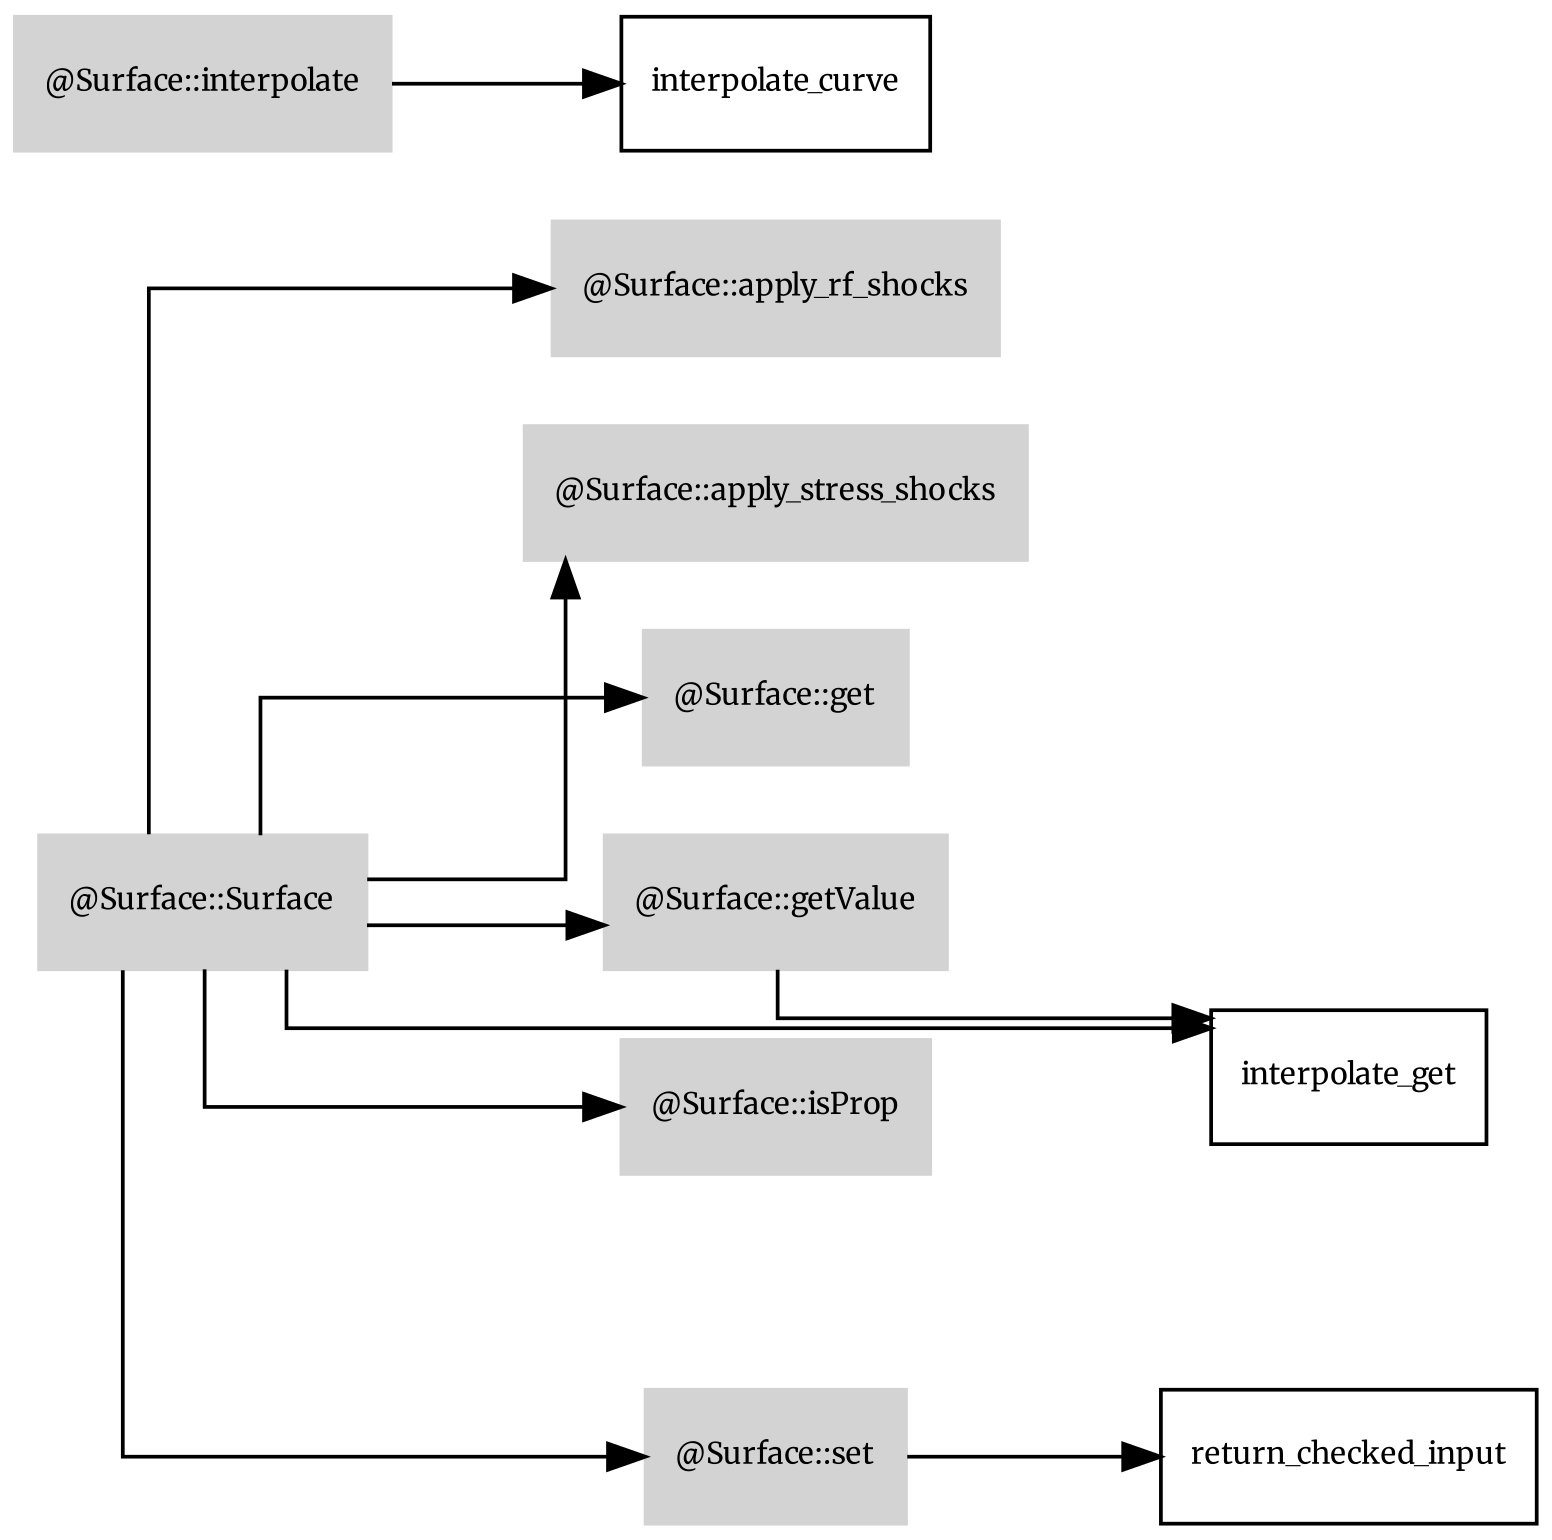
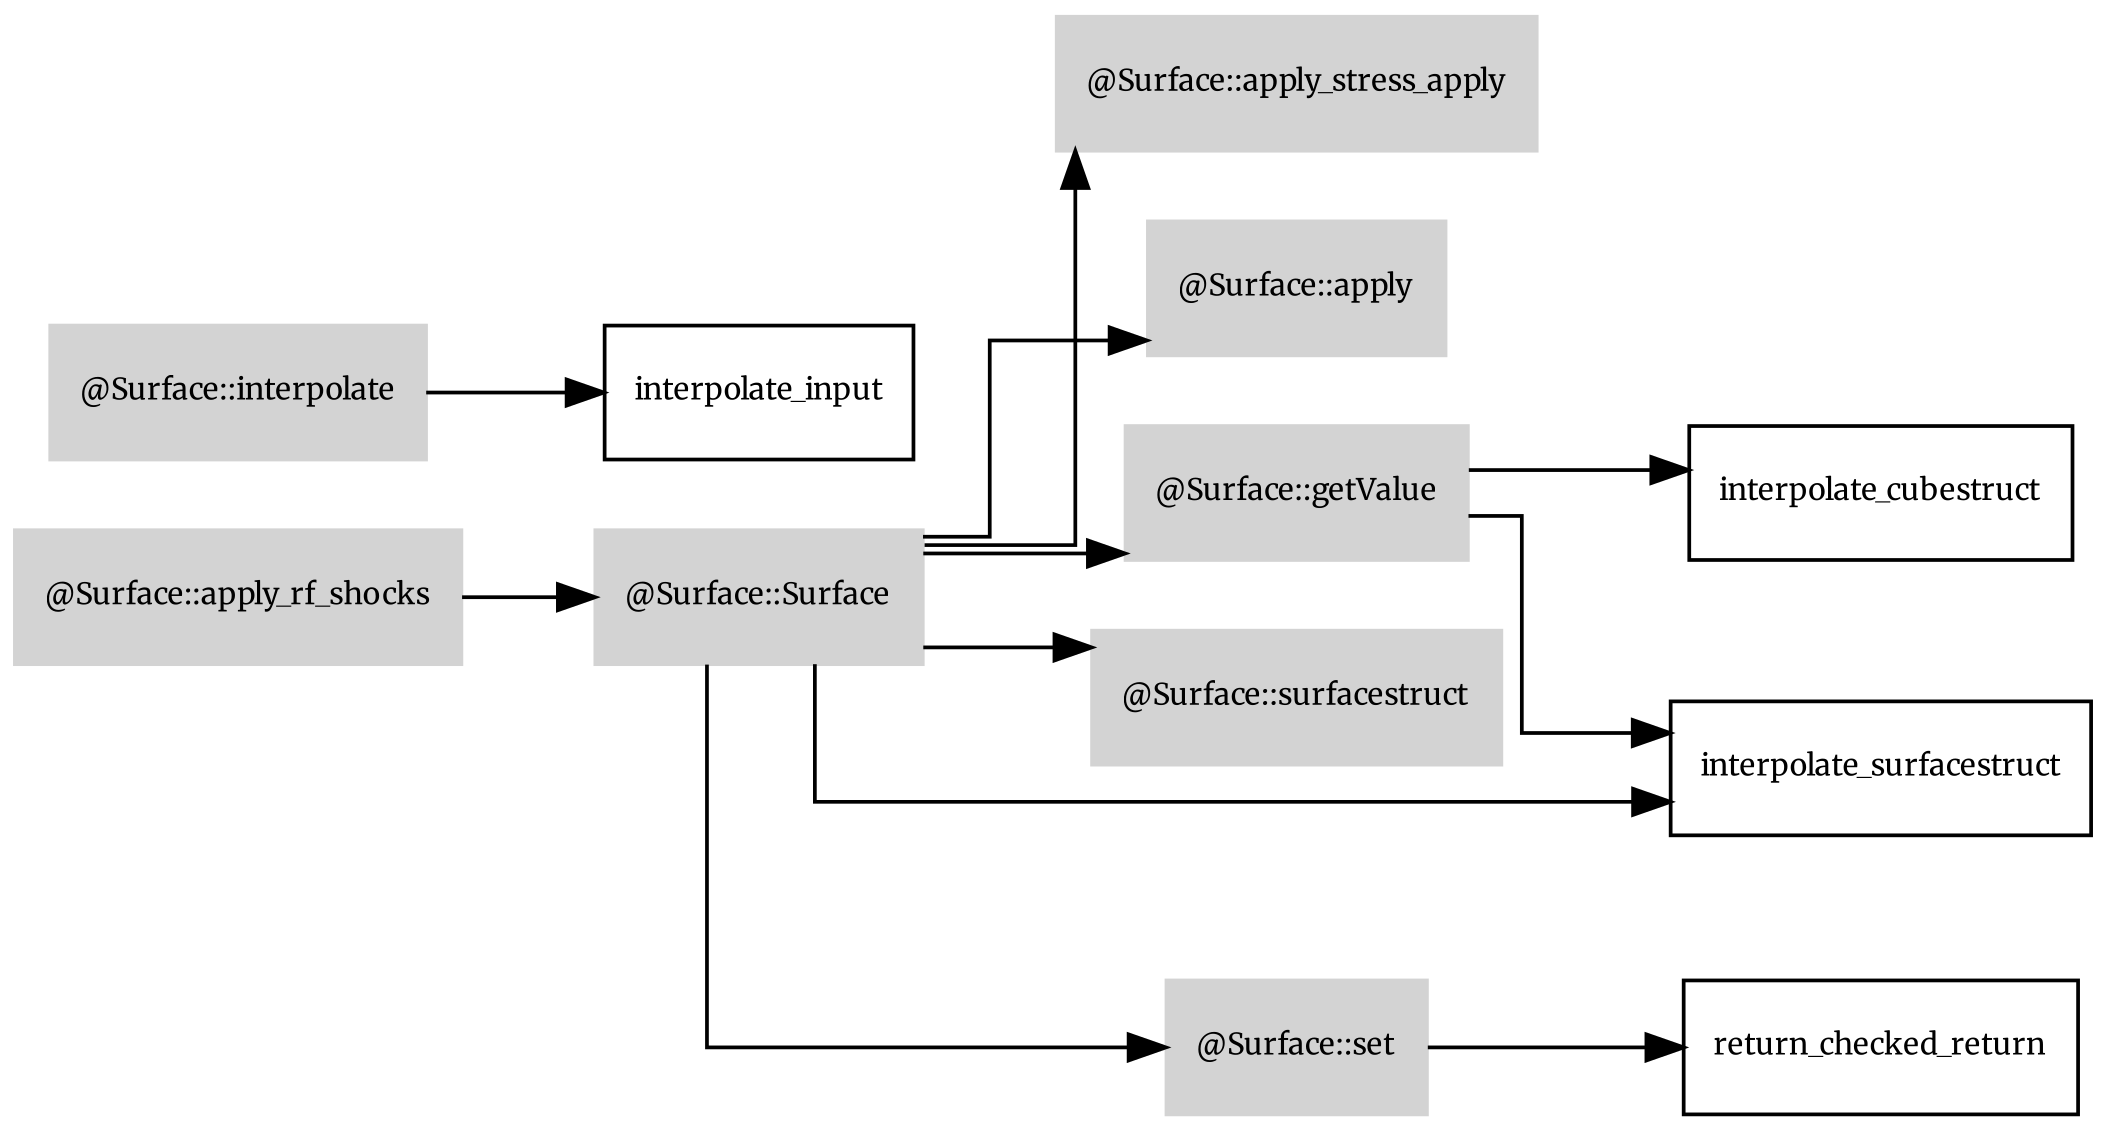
node "interpolate_curve": label "interpolate_curve" -> "interpolate_input"
edge "@Surface::Surface" -> "@Surface::apply_rf_shocks": reversed
node "@Surface::apply_stress_shocks": label "@Surface::apply_stress_shocks" -> "@Surface::apply_stress_apply"
node "interpolate_cubestruct": added
node "@Surface::get": label "@Surface::get" -> "@Surface::apply"
node "interpolate_get": label "interpolate_get" -> "interpolate_surfacestruct"
node "@Surface::isProp": label "@Surface::isProp" -> "@Surface::surfacestruct"
node "return_checked_input": label "return_checked_input" -> "return_checked_return"
